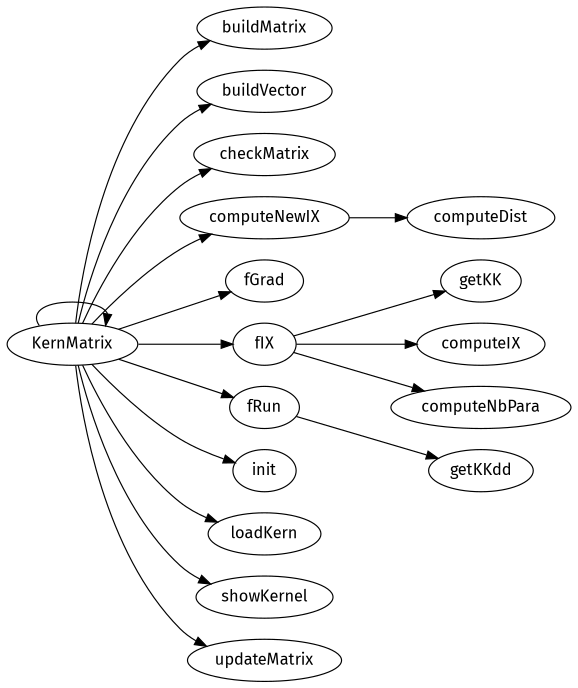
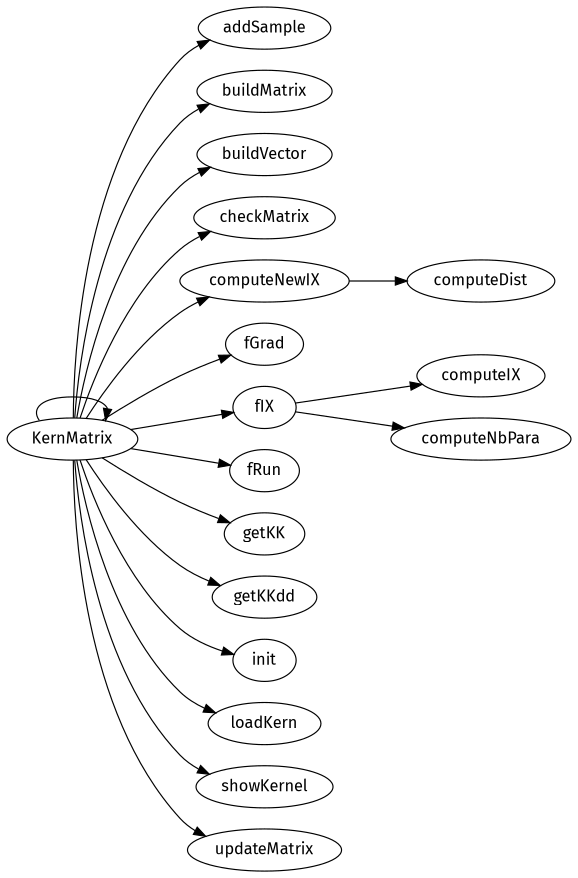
node "addSample": added
edge "fIX" -> "getKK": now "KernMatrix" -> "getKK"
edge "fRun" -> "getKKdd": now "KernMatrix" -> "getKKdd"
